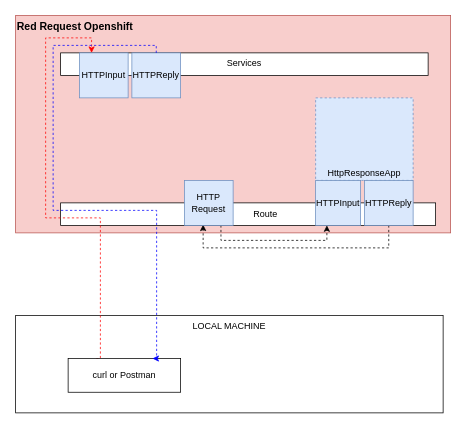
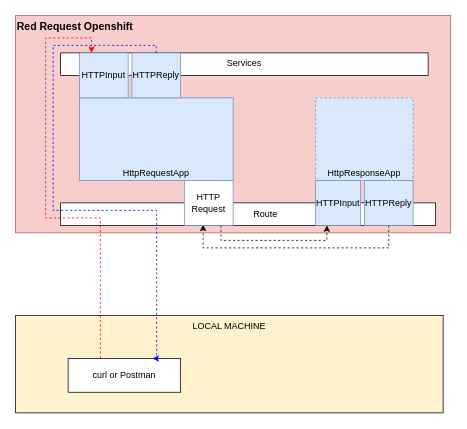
node "HttpRequestApp": added
node "HTTP Request": fillcolor #dae8fc -> #ffffff
node "LOCAL MACHINE": fillcolor #ffffff -> #fff2cc
